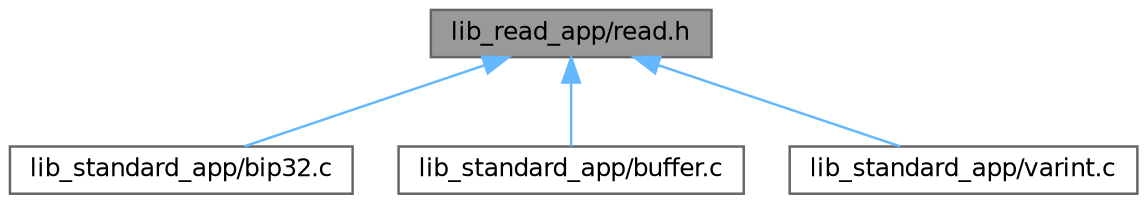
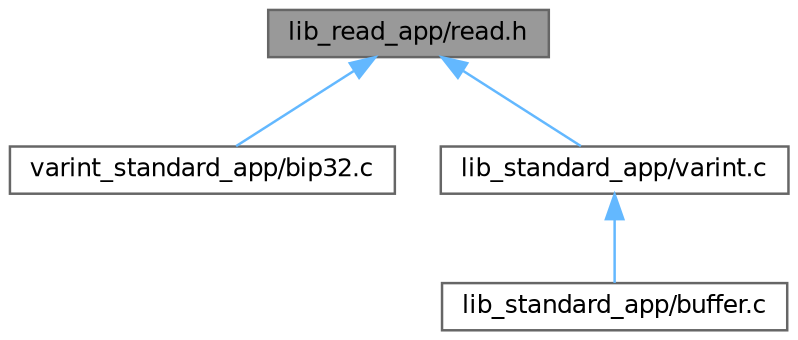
edge "lib_standard_app/buffer.c" -> "lib_read_app/read.h": now "lib_standard_app/buffer.c" -> "lib_standard_app/varint.c"
node "lib_standard_app/bip32.c": label "lib_standard_app/bip32.c" -> "varint_standard_app/bip32.c"
